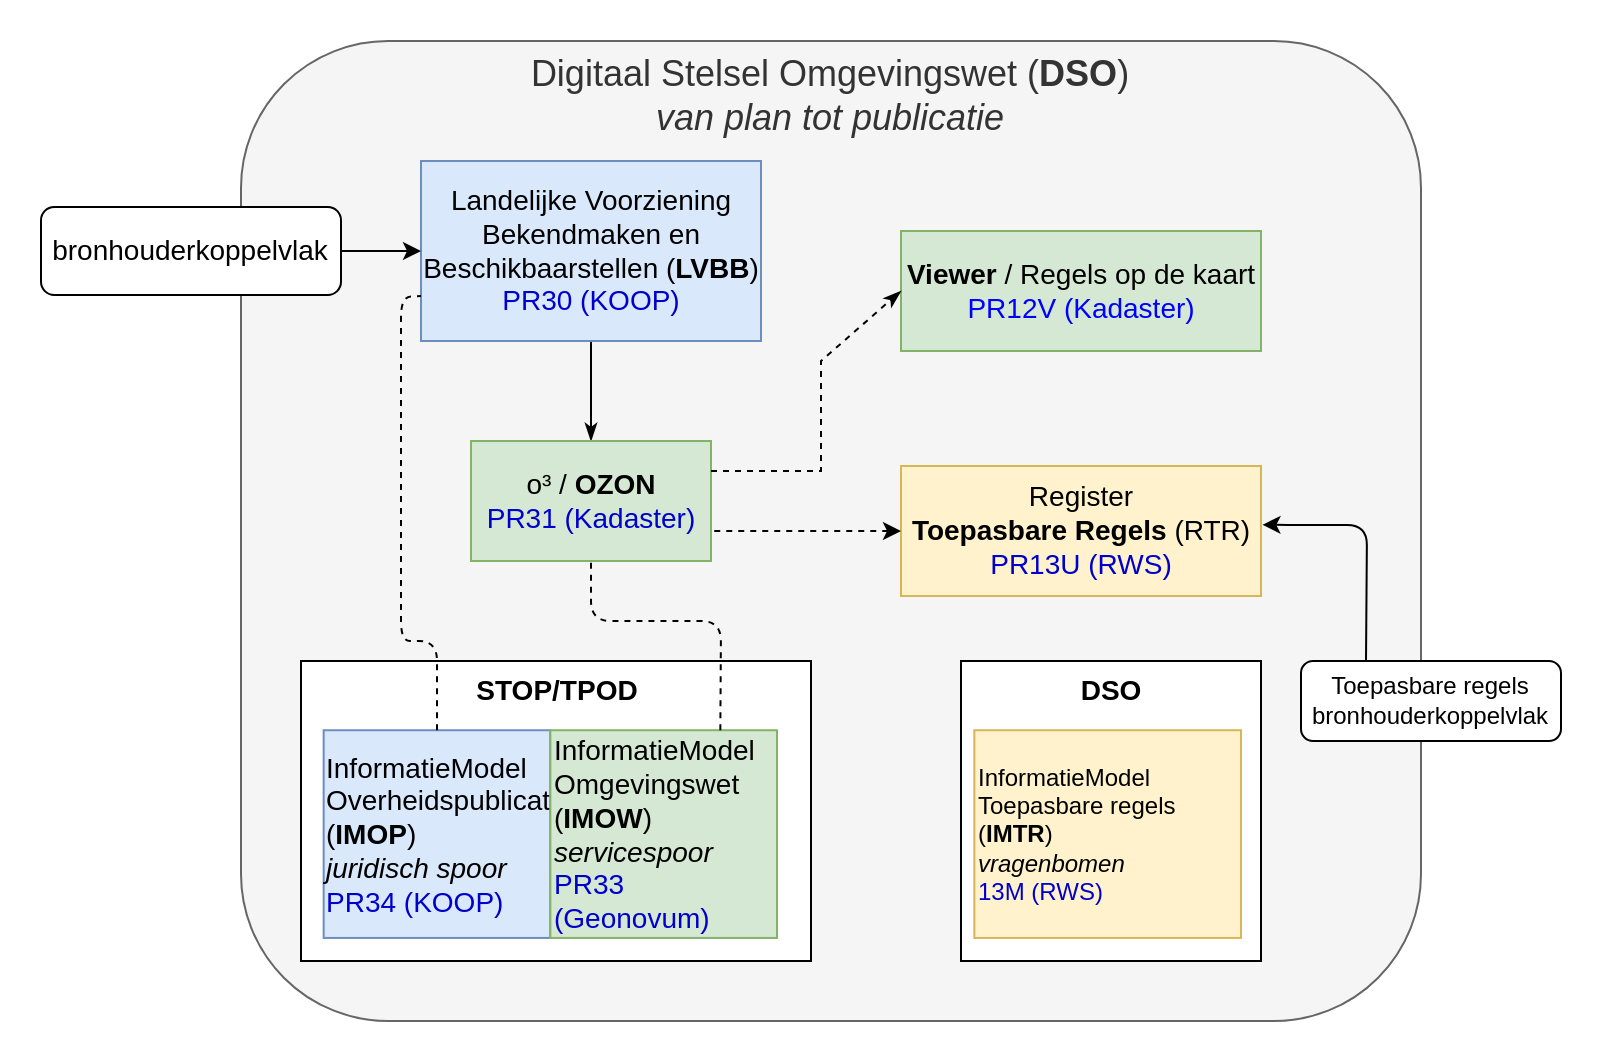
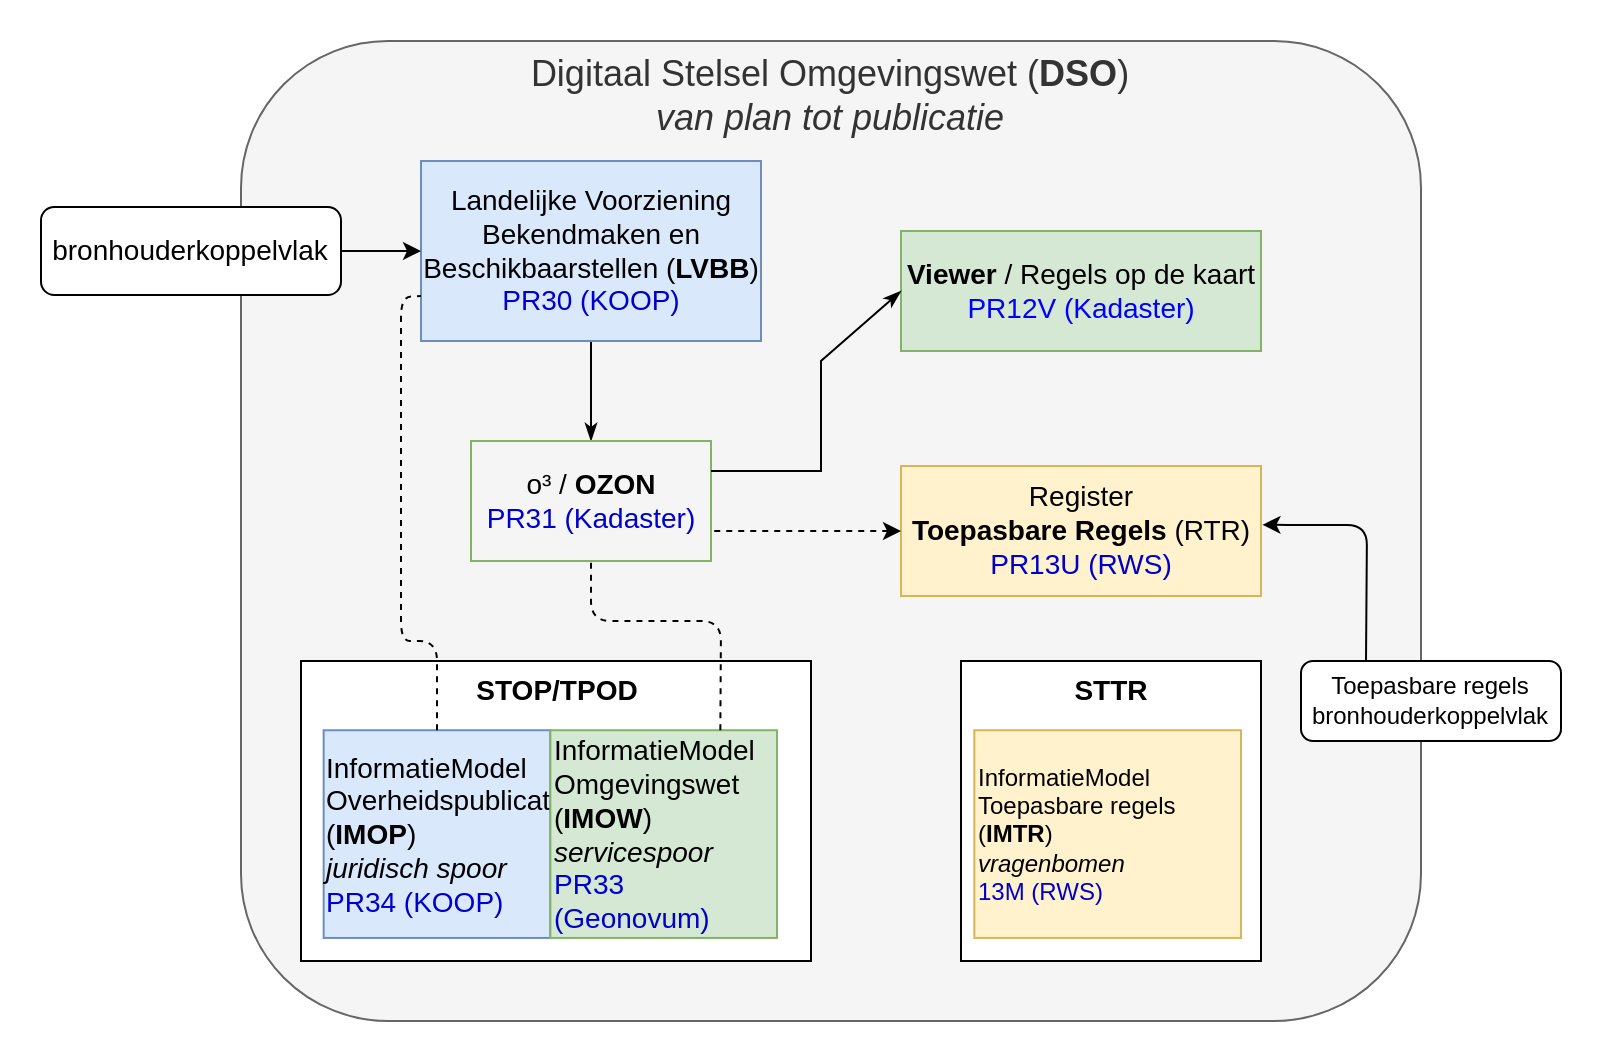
edge "o³ / OZON PR31 (Kadaster)" -> "Viewer / Regels op de kaart PR12V (Kadaster)": style dashed -> solid
node "o³ / OZON PR31 (Kadaster)": fillcolor #d5e8d4 -> #f5f5f5
node "DSO": label "DSO" -> "STTR"
